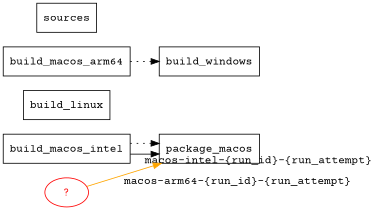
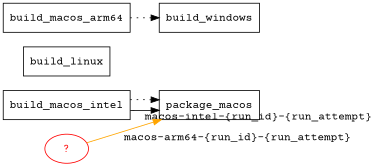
node "sources": removed
